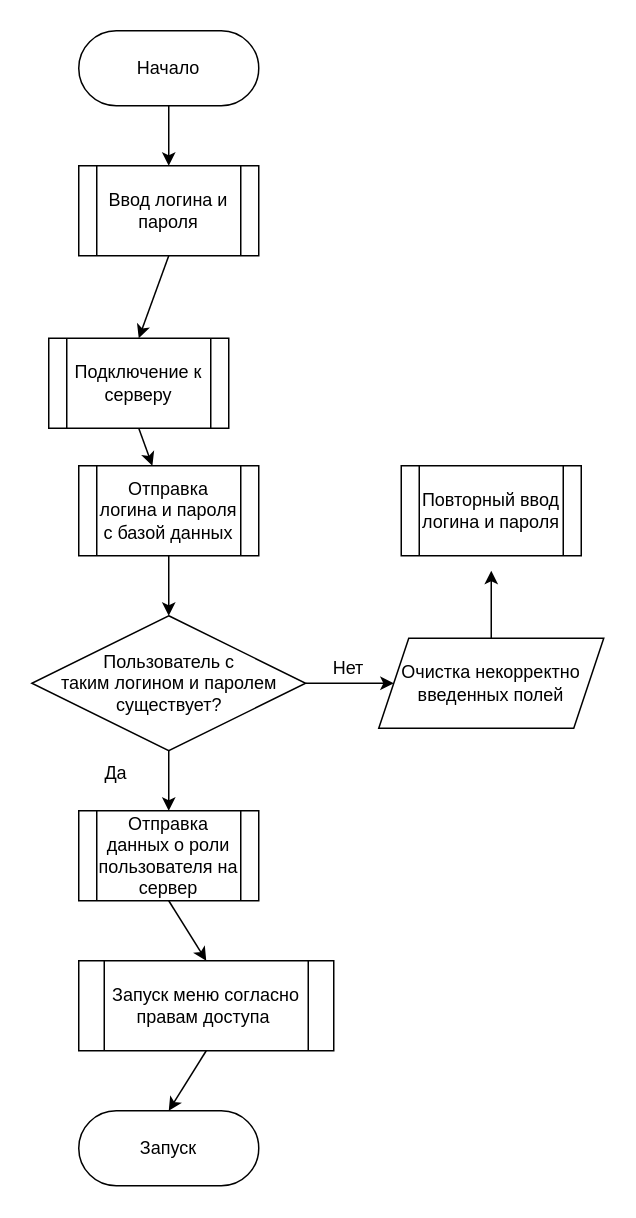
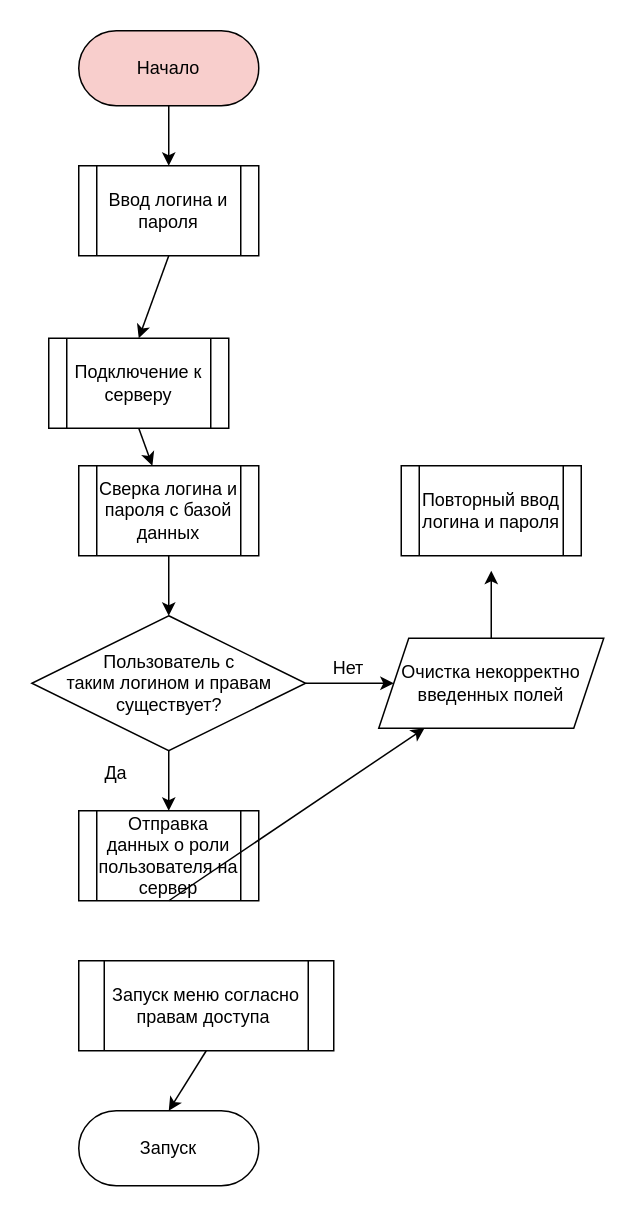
node "Начало": fillcolor #ffffff -> #f8cecc
node "Отправка логина и пароля с базой данных": label "Отправка логина и пароля с базой данных" -> "Сверка логина и пароля с базой данных"
node "Пользователь с таким логином и паролем существует?": label "Пользователь с таким логином и паролем существует?" -> "Пользователь с таким логином и правам существует?"
edge "Отправка данных о роли пользователя на сервер" -> "Запуск меню согласно правам доступа": now "Отправка данных о роли пользователя на сервер" -> "Очистка некорректно введенных полей"
